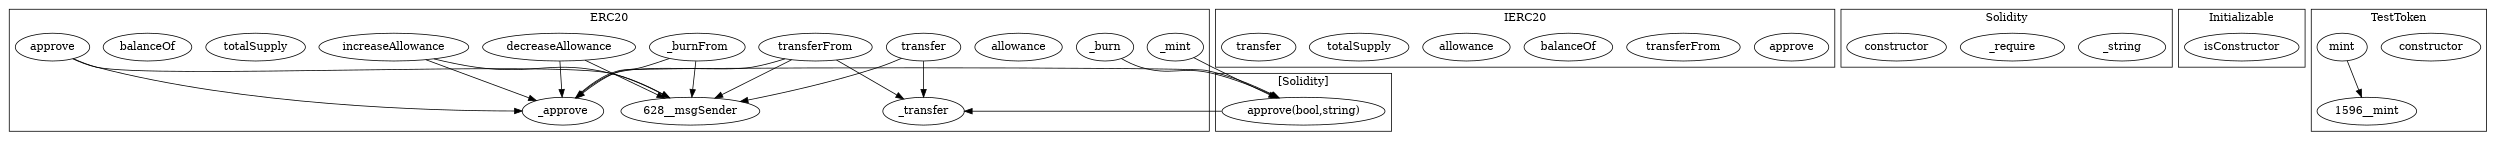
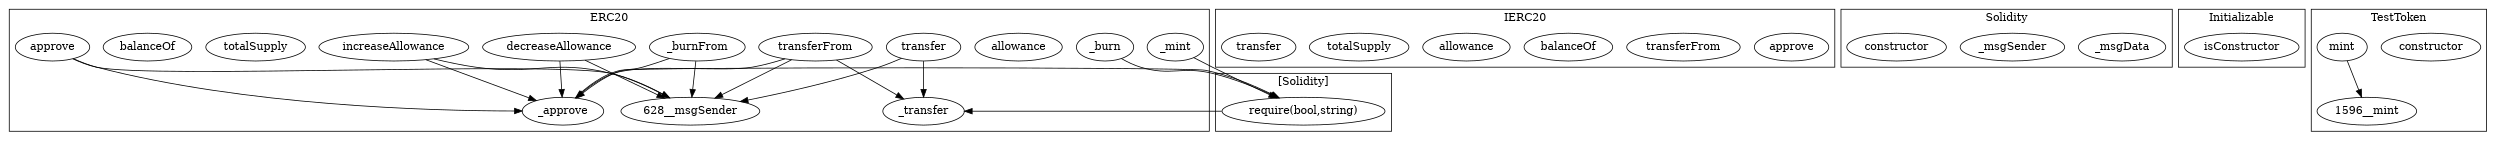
node "_require": label "_require" -> "_msgSender"
node "_string": label "_string" -> "_msgData"
node "approve(bool,string)": label "approve(bool,string)" -> "require(bool,string)"
